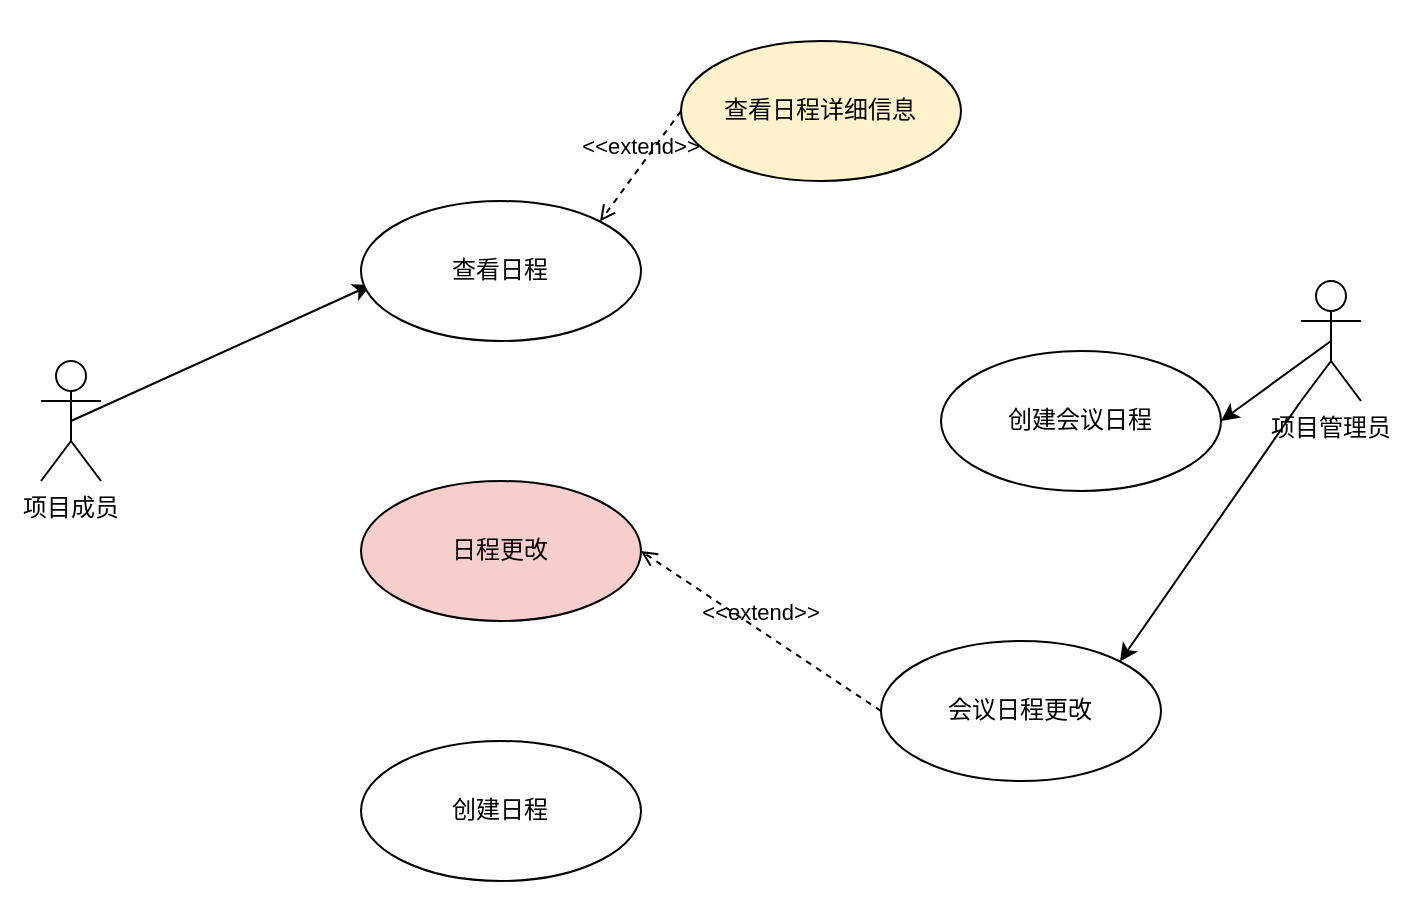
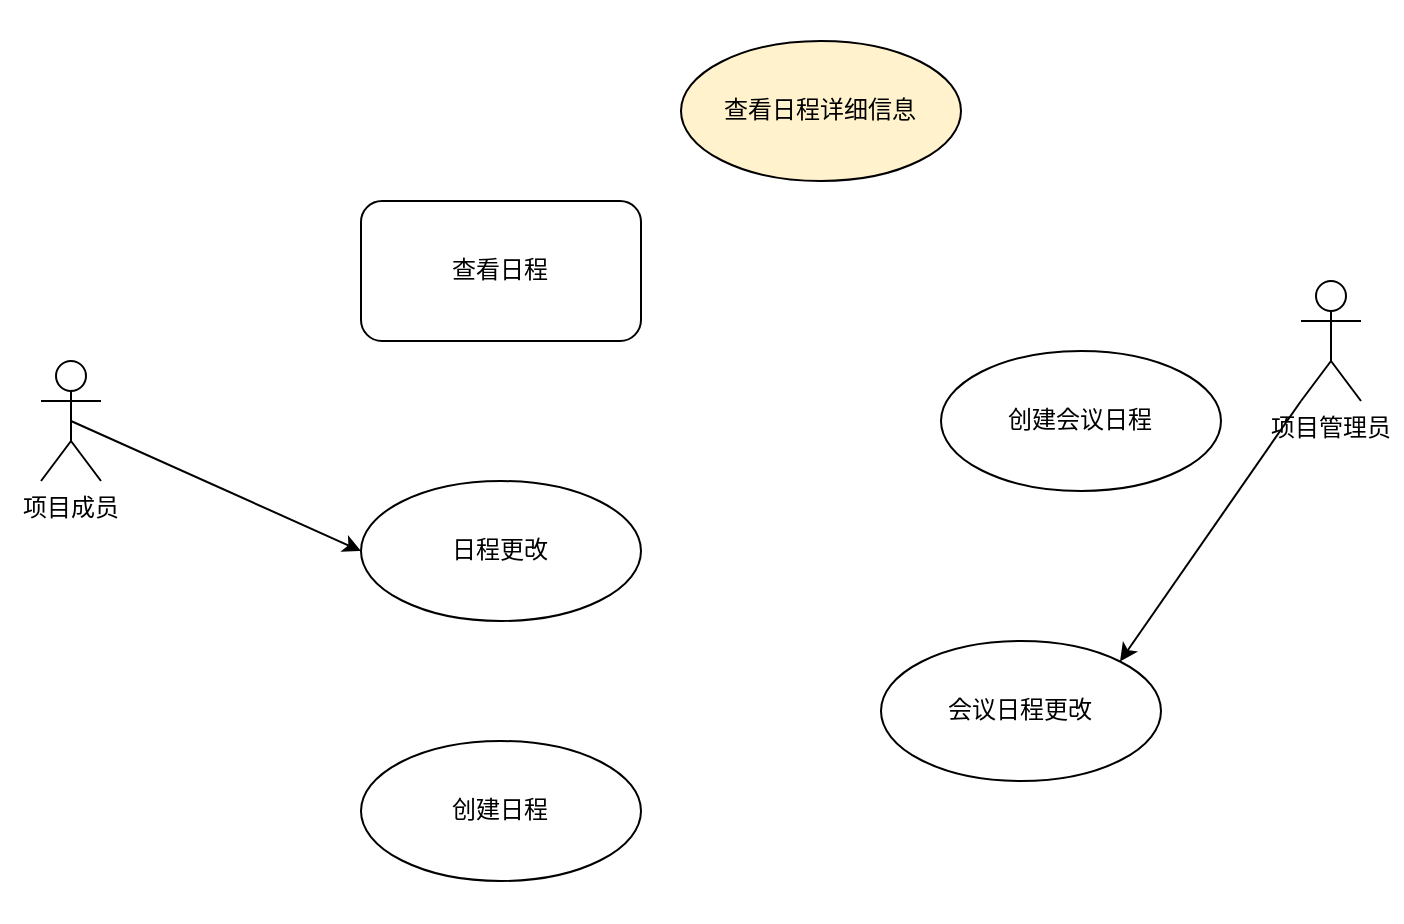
edge "查看日程详细信息" -> "查看日程": removed, label "<<extend>>"
node "查看日程": shape ellipse -> rounded rectangle
edge "项目成员" -> "查看日程": removed
edge "项目管理员" -> "创建会议日程": removed
edge "项目成员" -> "日程更改": added
node "日程更改": fillcolor #f8cecc -> #ffffff
edge "会议日程更改" -> "日程更改": removed, label "<<extend>>"
